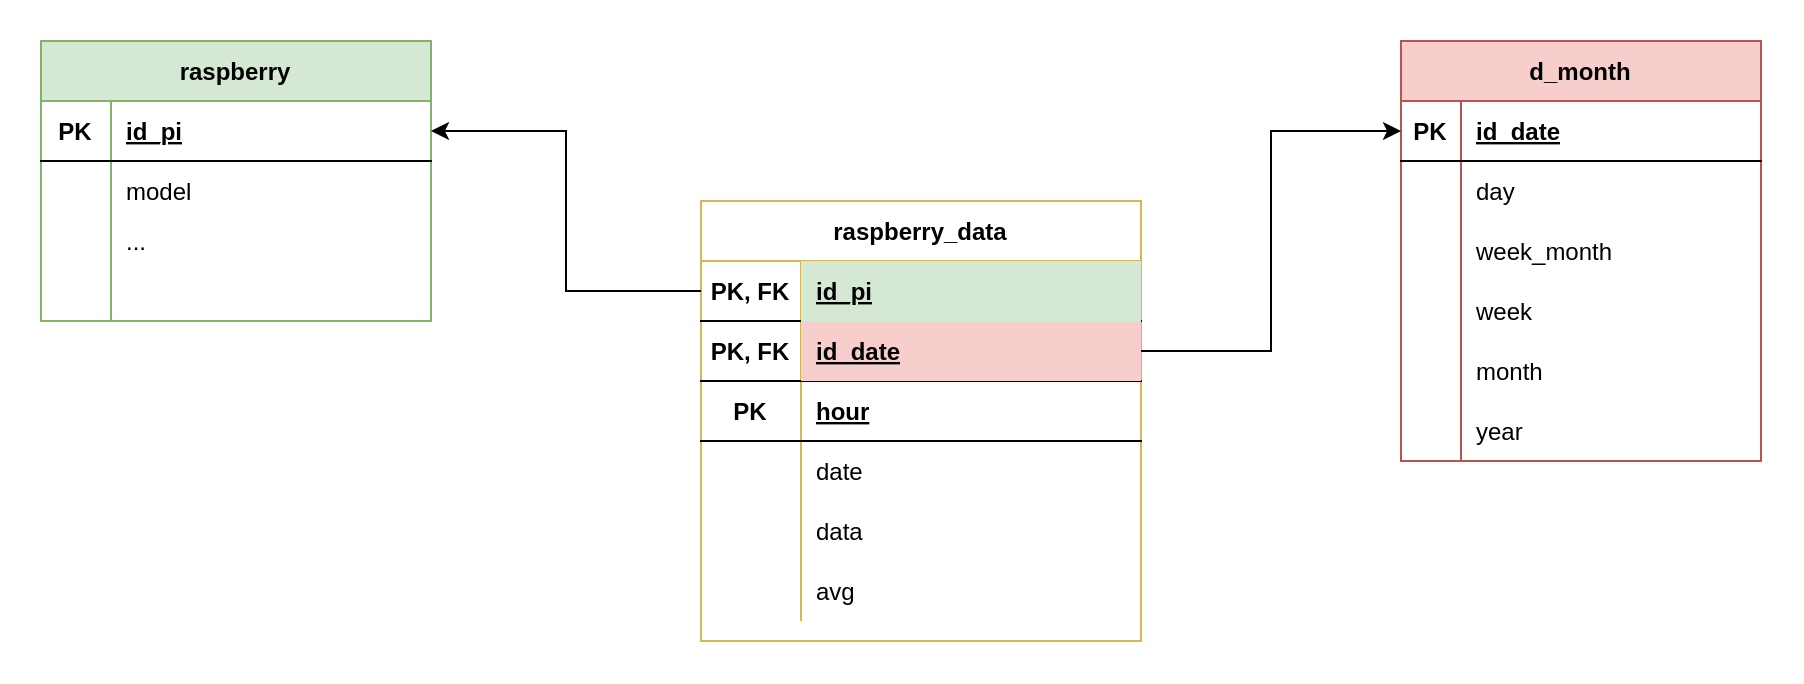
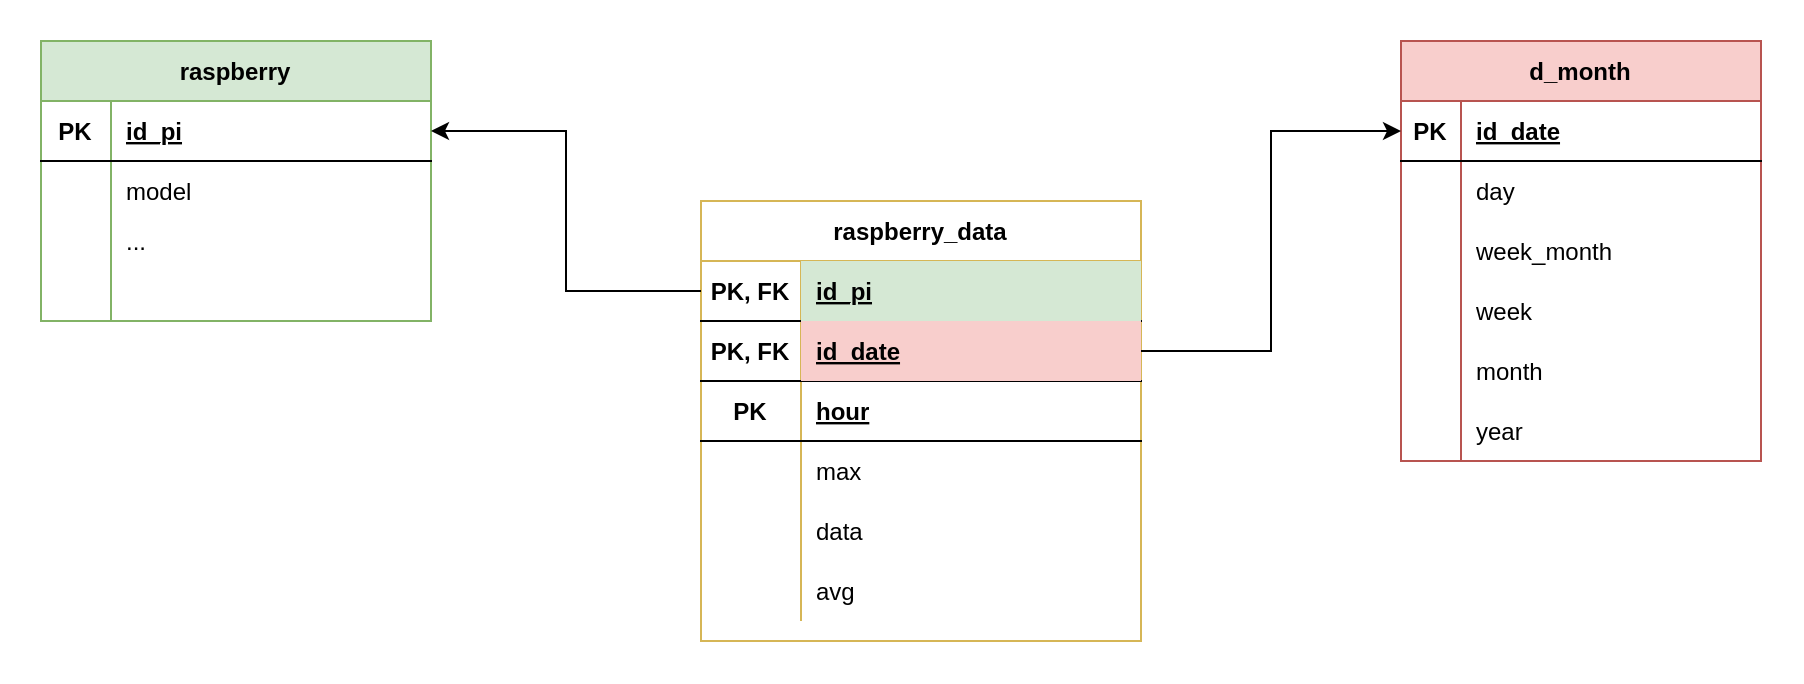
node "date": label "date" -> "max"
